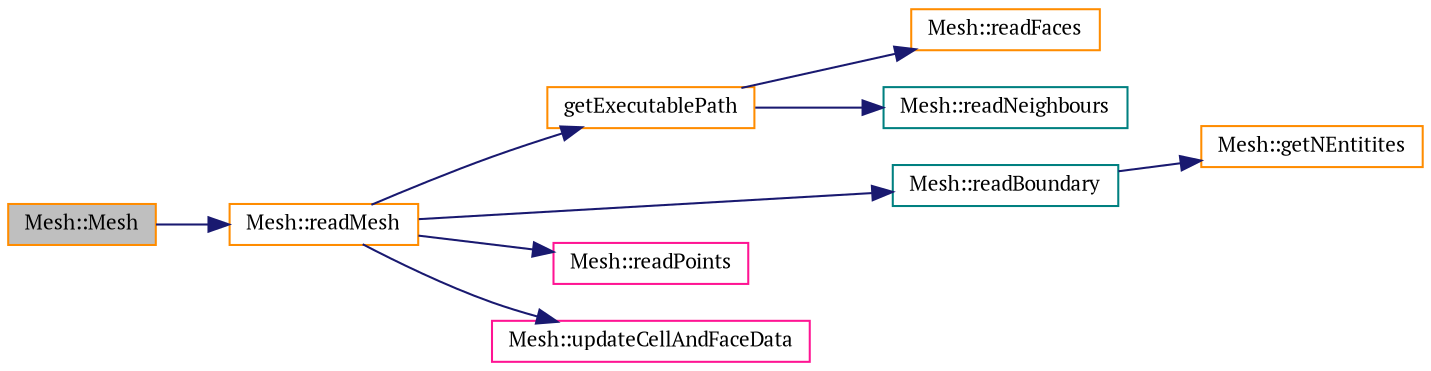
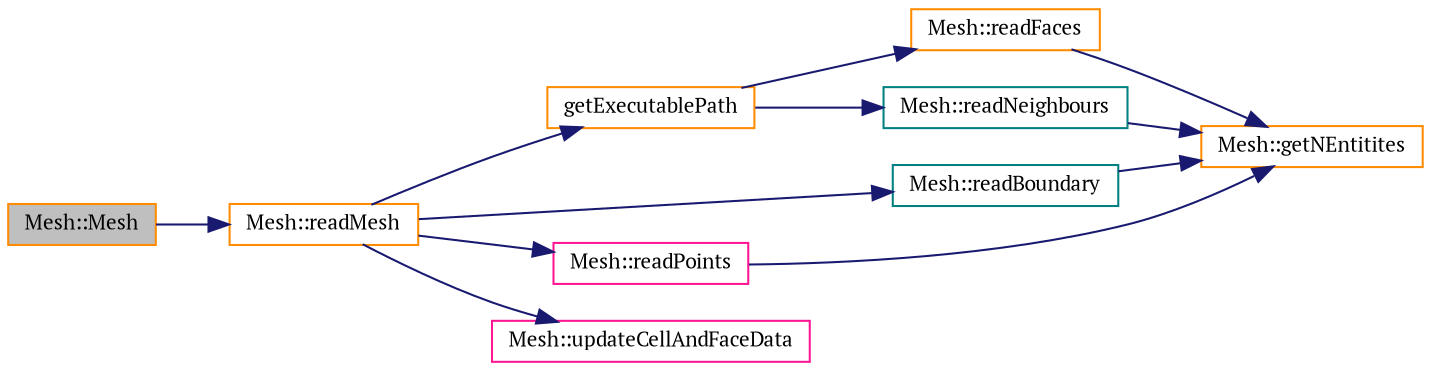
edge "Mesh::readFaces" -> "Mesh::getNEntitites": added
edge "Mesh::readNeighbours" -> "Mesh::getNEntitites": added
edge "Mesh::readPoints" -> "Mesh::getNEntitites": added
